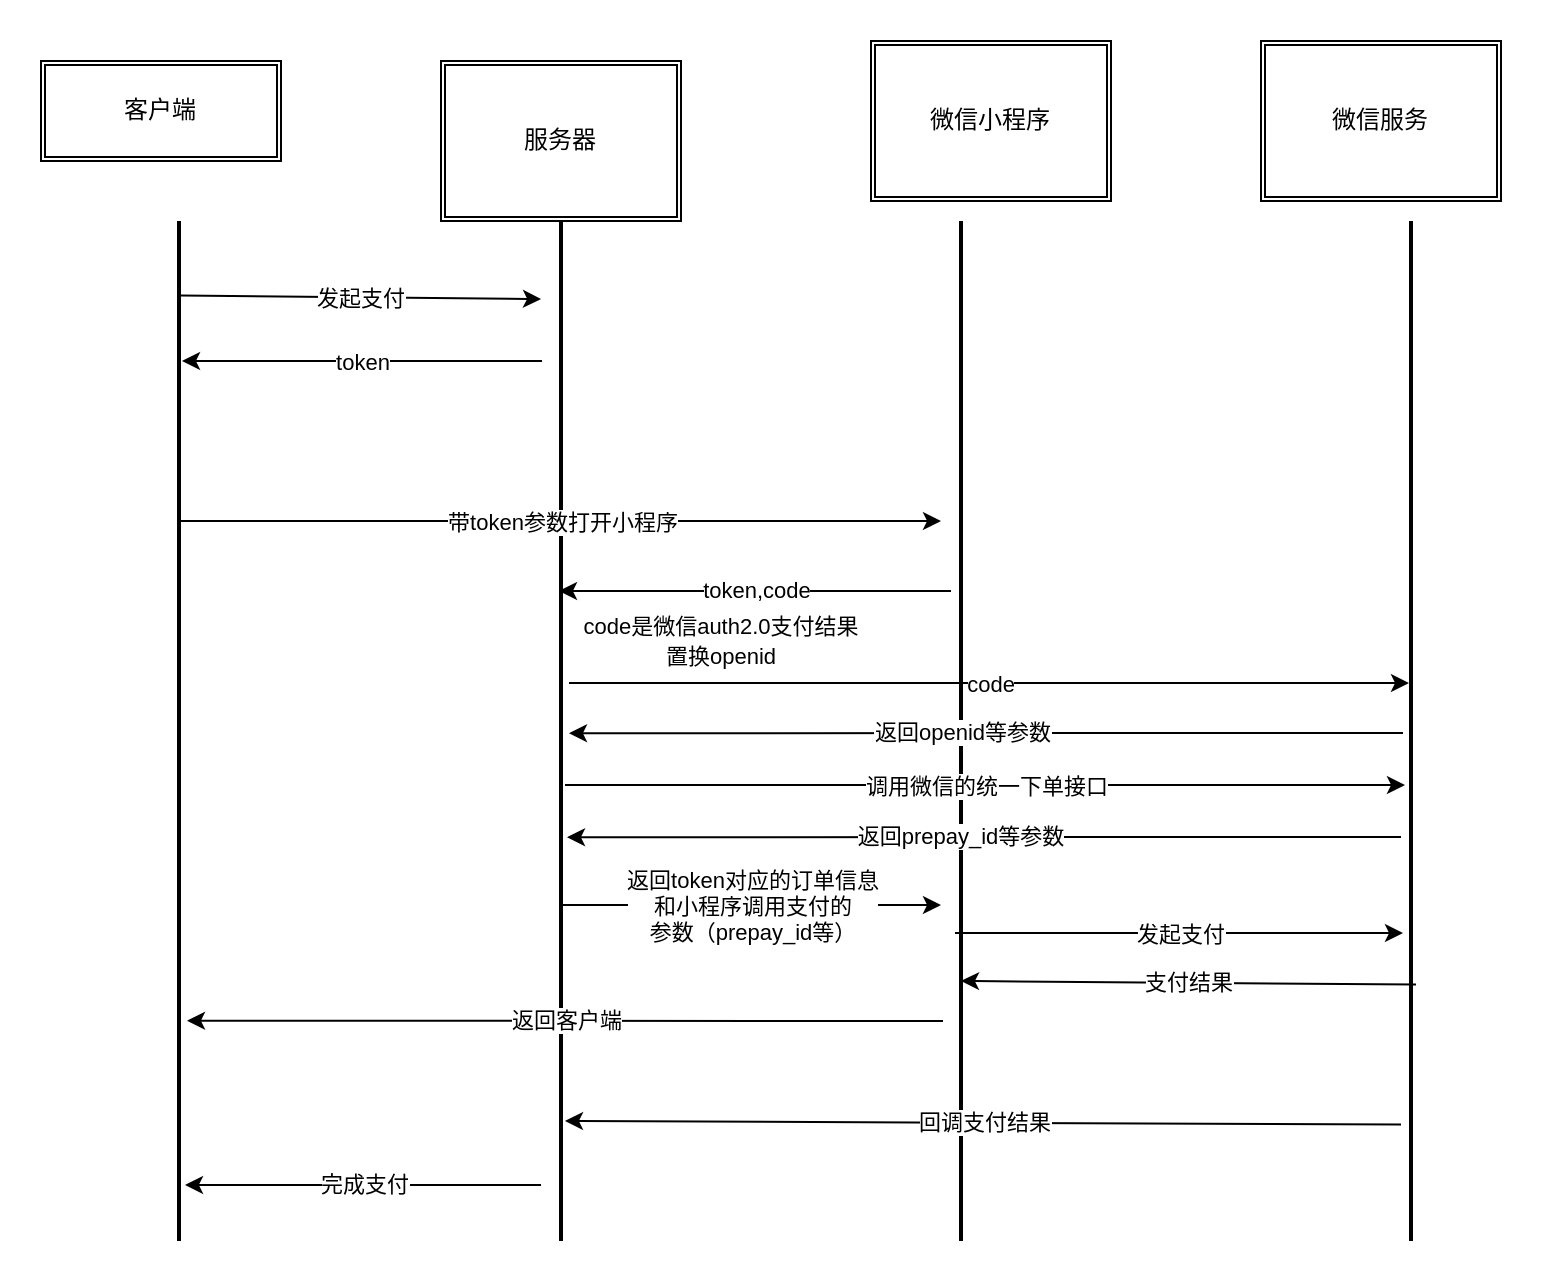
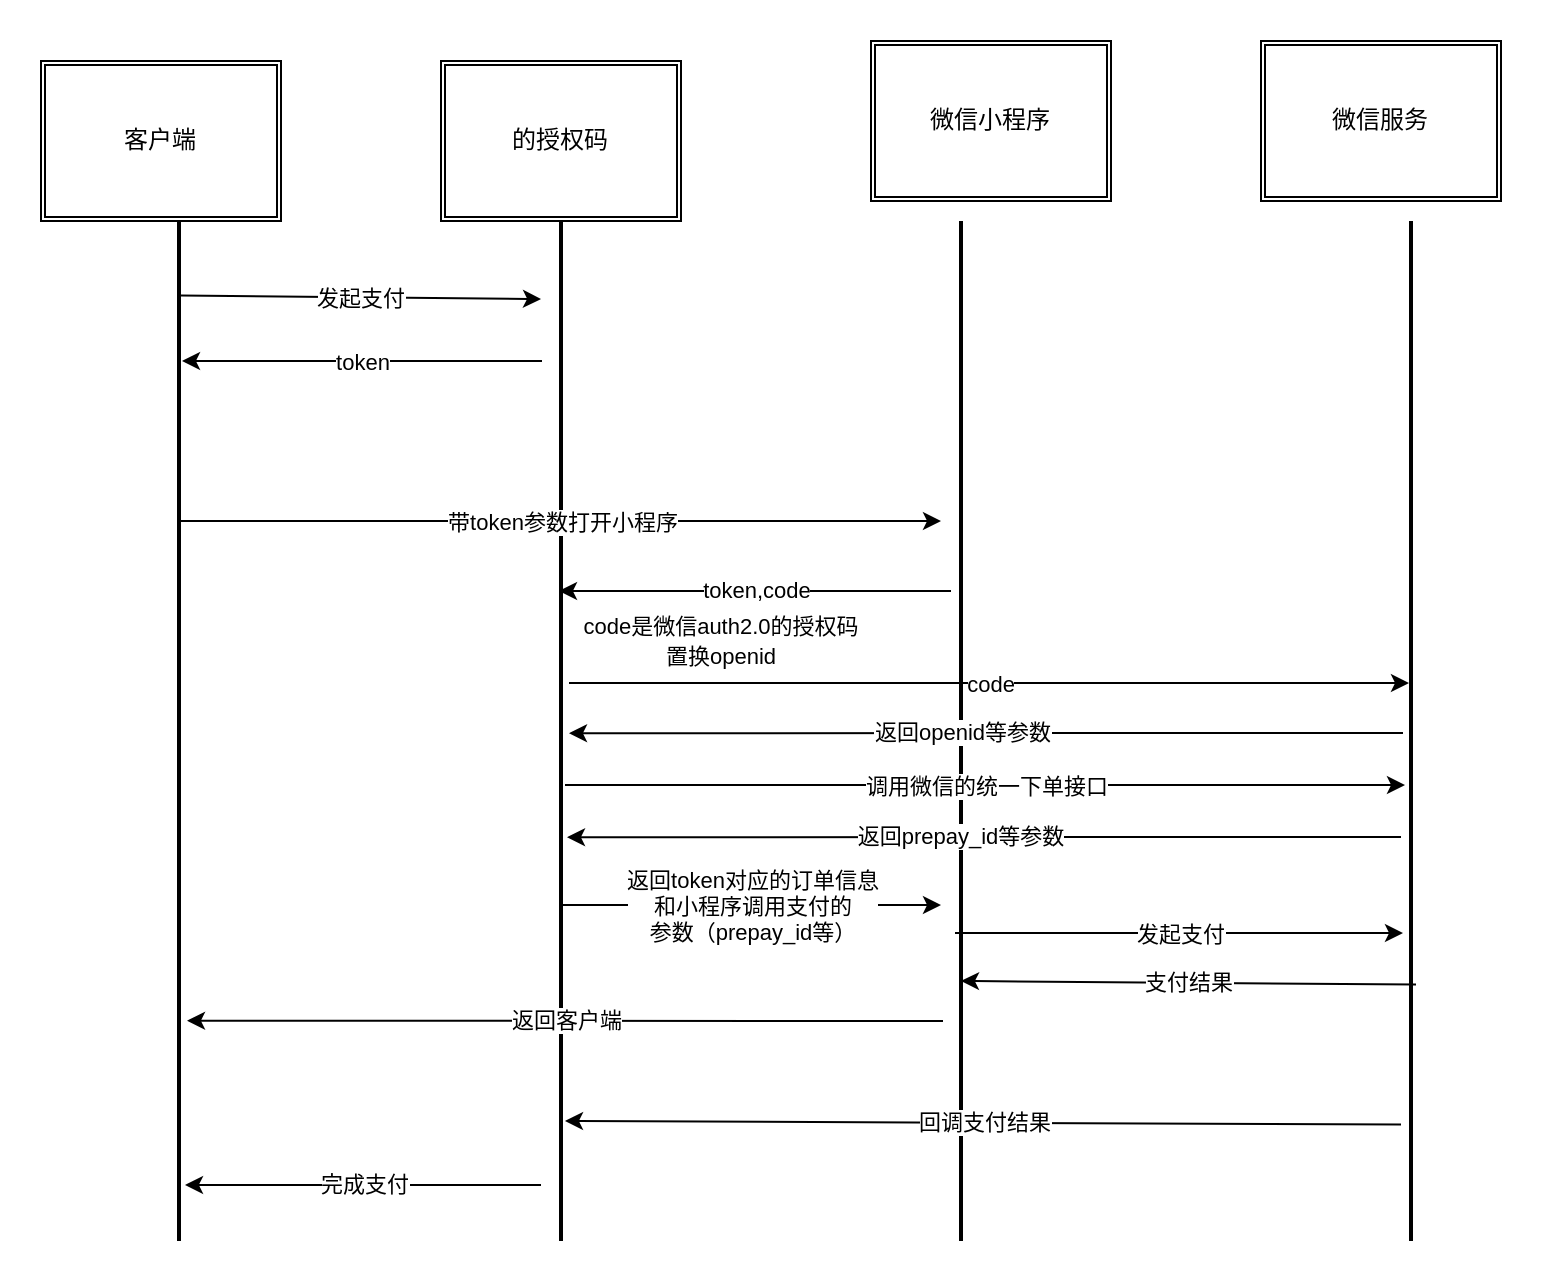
node "客户端": size 240x100 -> 240x160
node "服务器": label "服务器" -> "的授权码"
node "code是微信auth2.0支付结果 置换openid": label "code是微信auth2.0支付结果 置换openid" -> "code是微信auth2.0的授权码 置换openid"
